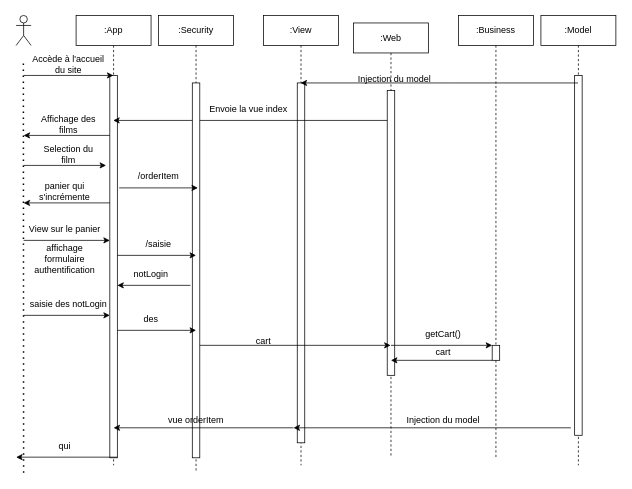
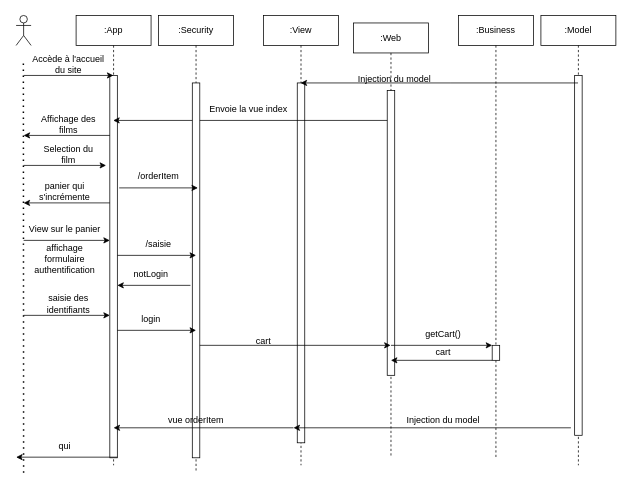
node "saisie des notLogin": label "saisie des notLogin" -> "saisie des identifiants"
node "des": label "des" -> "login"
